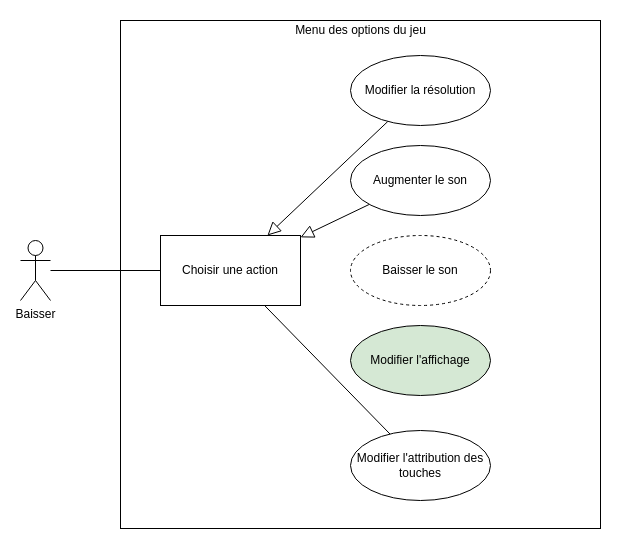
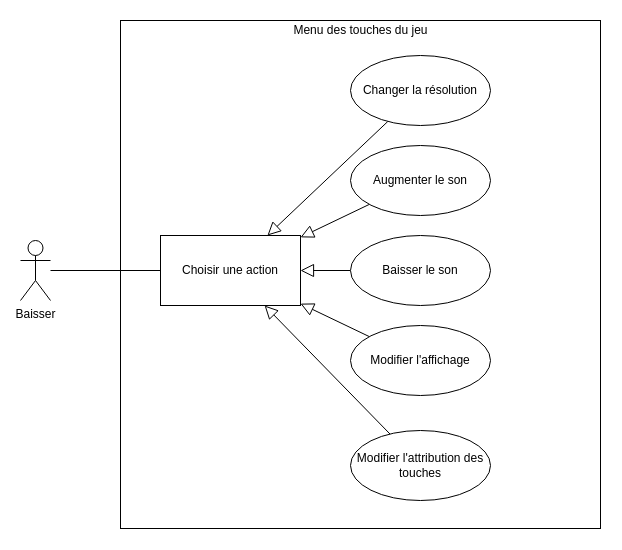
node "Menu des options du jeu": label "Menu des options du jeu" -> "Menu des touches du jeu"
node "Modifier la résolution": label "Modifier la résolution" -> "Changer la résolution"
edge "Baisser le son" -> "Choisir une action": added
node "Baisser le son": style dashed -> solid
edge "Choisir une action" -- "Modifier l'attribution des touches": arrowhead none -> block
edge "Modifier l'affichage" -> "Choisir une action": added
node "Modifier l'affichage": fillcolor #d5e8d4 -> #ffffff
